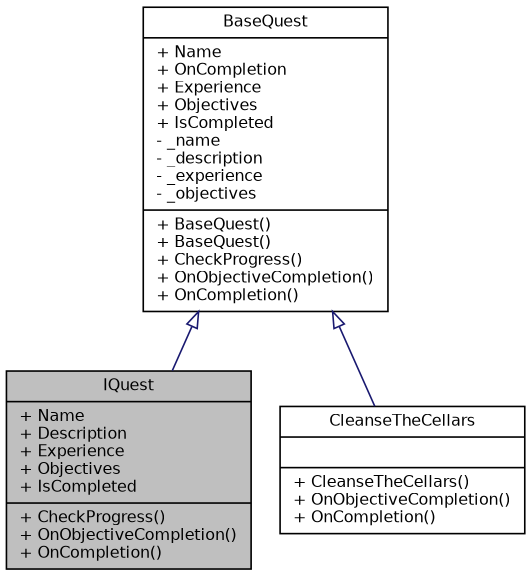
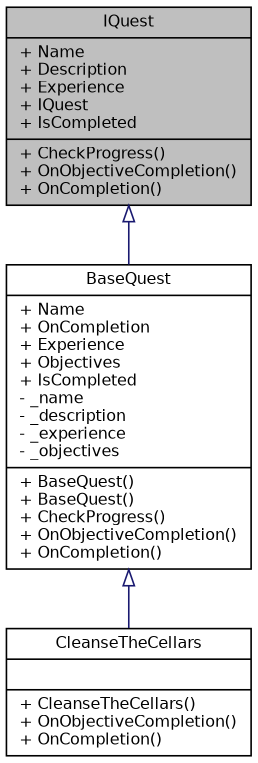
edge "IQuest" -> "BaseQuest": reversed
node "IQuest": text "+ Objectives" -> "+ IQuest"
